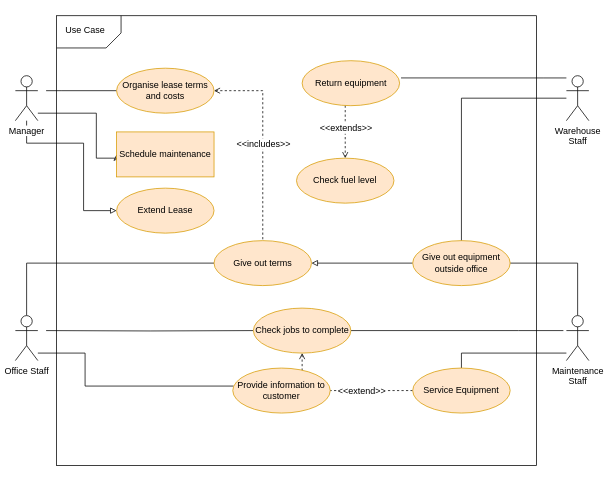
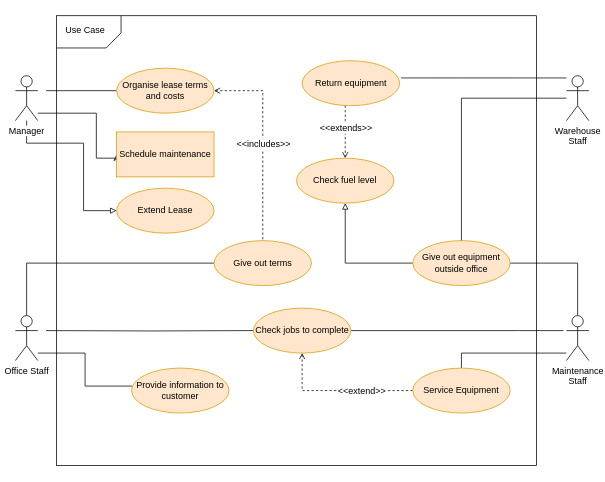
edge "Give out equipment outside office" -> "Give out terms": now "Give out equipment outside office" -> "Check fuel level"
node "Provide information to customer": moved (282, 390) -> (180, 390)
